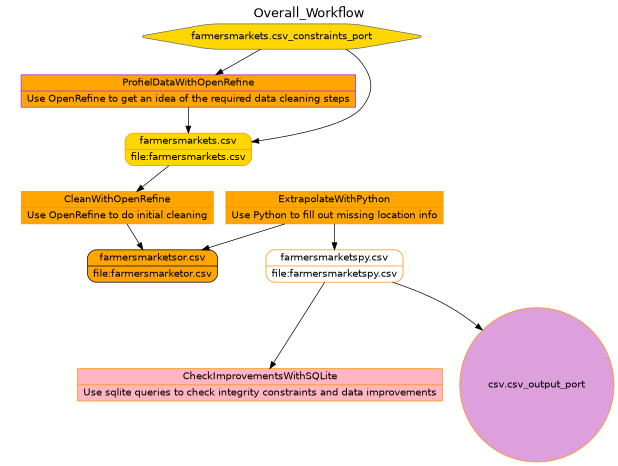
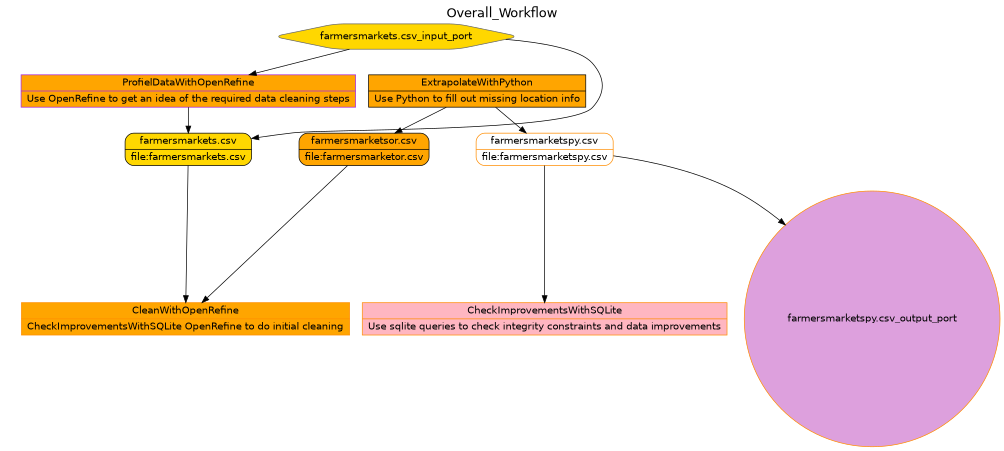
node "farmersmarkets.csv_constraints_port": label "farmersmarkets.csv_constraints_port" -> "farmersmarkets.csv_input_port"
node "farmersmarkets.csv": color darkorange -> black
node "ExtrapolateWithPython": color darkorange -> black
node "CleanWithOpenRefine": text "Use OpenRefine to do initial cleaning" -> "CheckImprovementsWithSQLite OpenRefine to do initial cleaning"
edge "CleanWithOpenRefine" -> "farmersmarketsor.csv": reversed
node "csv.csv_output_port": label "csv.csv_output_port" -> "farmersmarketspy.csv_output_port"
